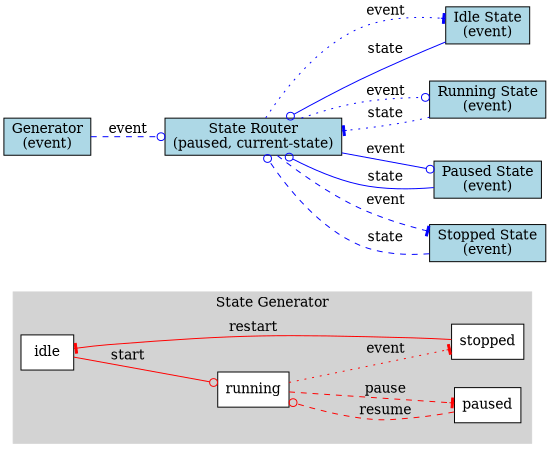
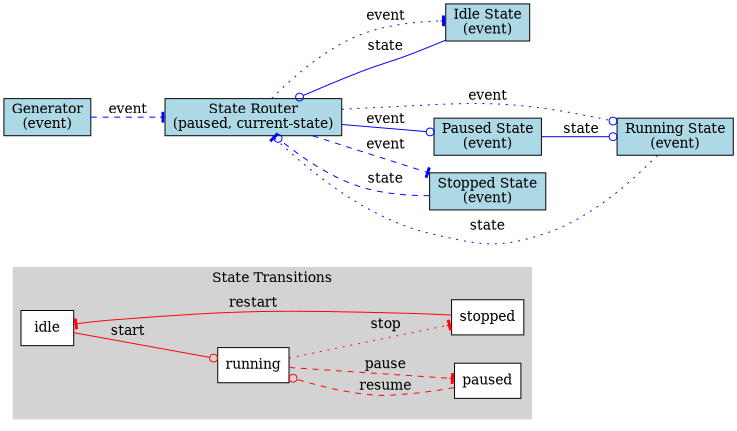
edge "Generator (event)" -> "State Router (paused, current-state)": arrowhead odot -> tee
edge "Paused State (event)" -> "State Router (paused, current-state)": now "Paused State (event)" -> "Running State (event)"
cluster "State Generator": label "State Generator" -> "State Transitions"
edge "running" -> "stopped": label "event" -> "stop"
